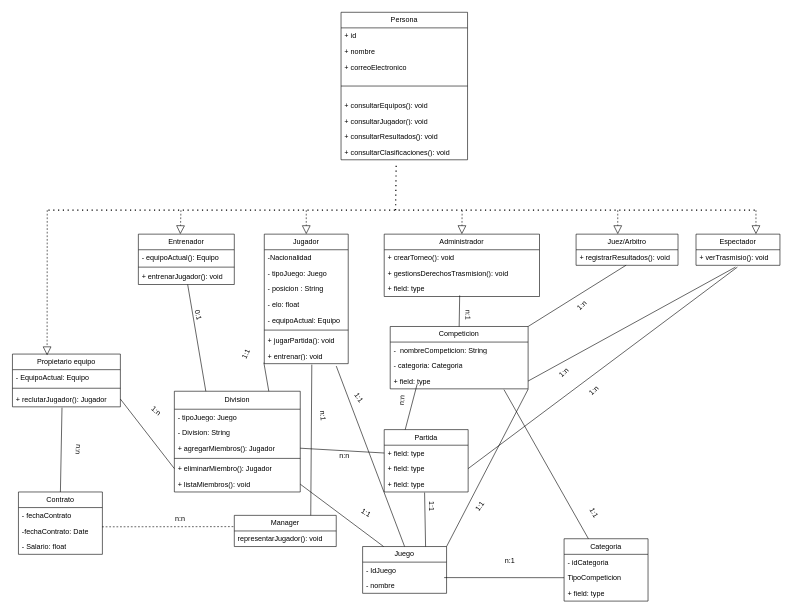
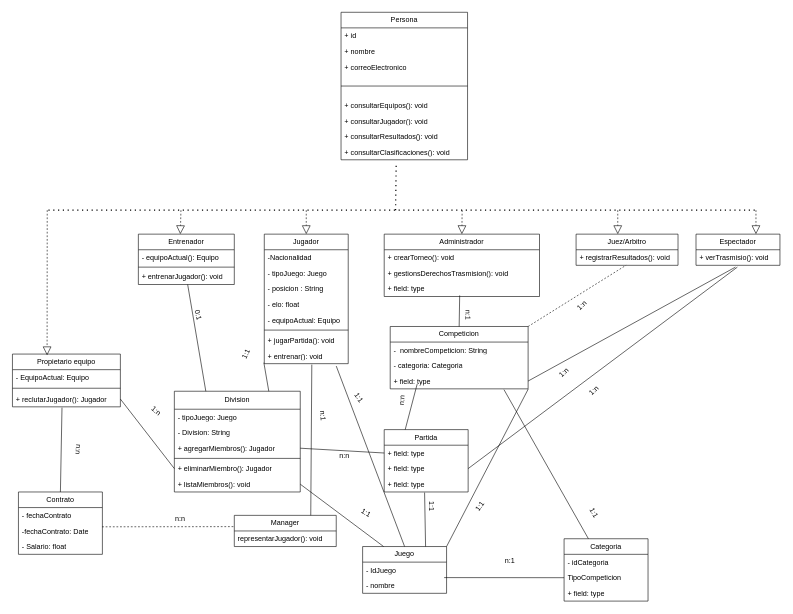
edge "+ registrarResultados(): void" -- "Competicion": style solid -> dashed
